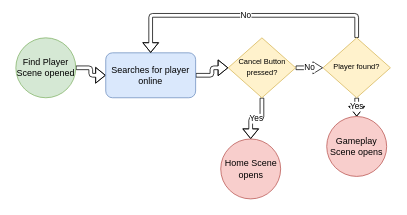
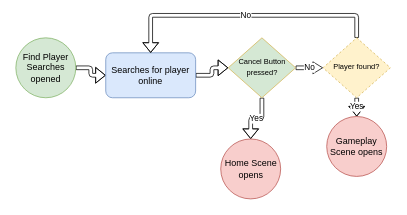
node "Find Player Scene opened": label "Find Player Scene opened" -> "Find Player Searches opened"
node "Cancel Button pressed?": fillcolor #fff2cc -> #d5e8d4
node "Player found?": style solid -> dashed
